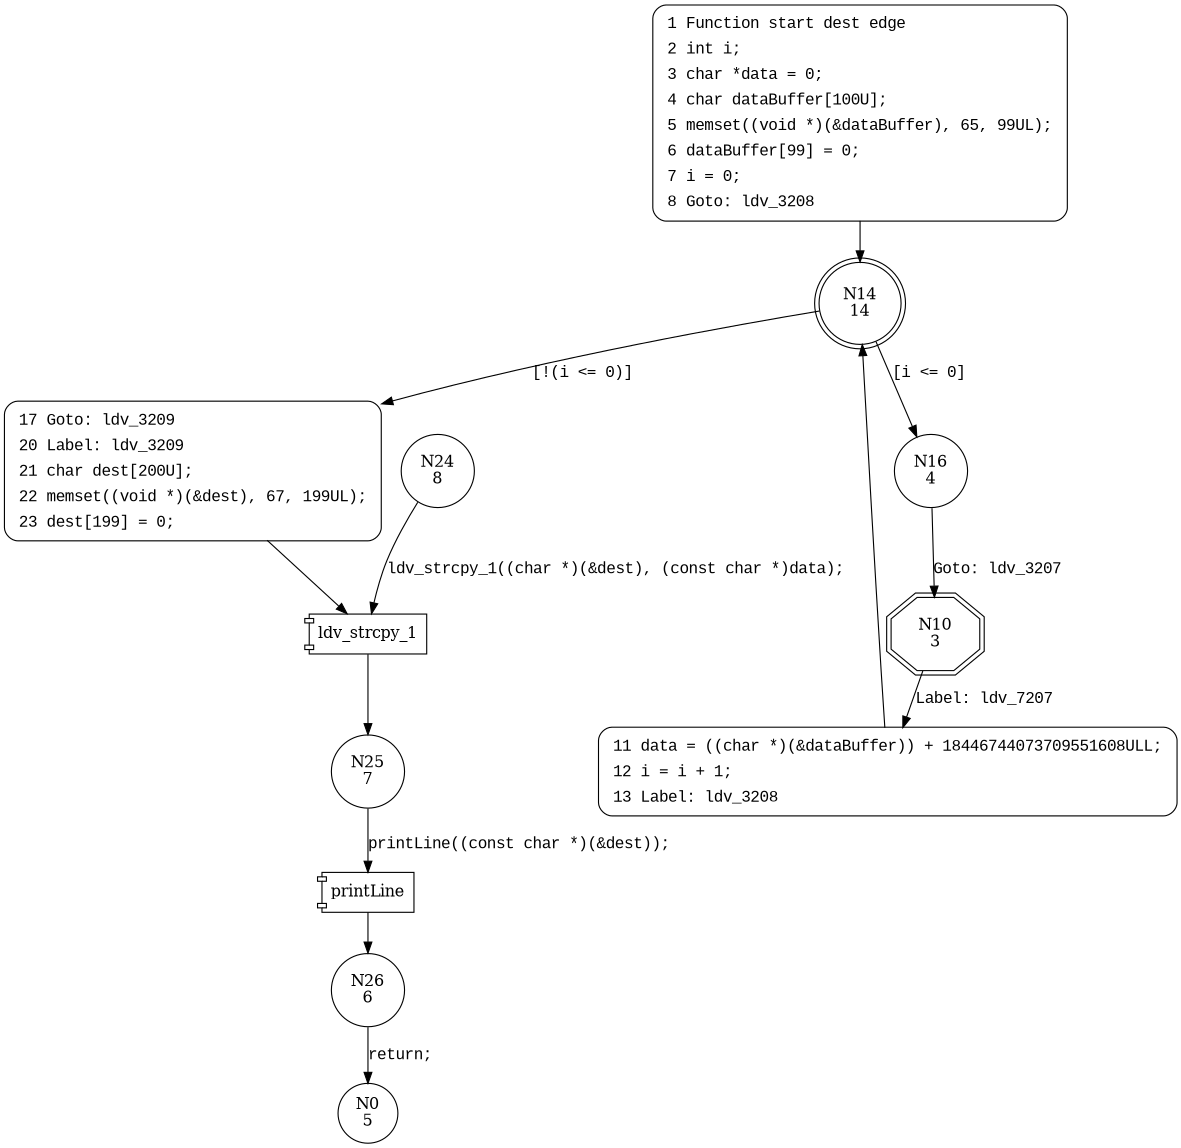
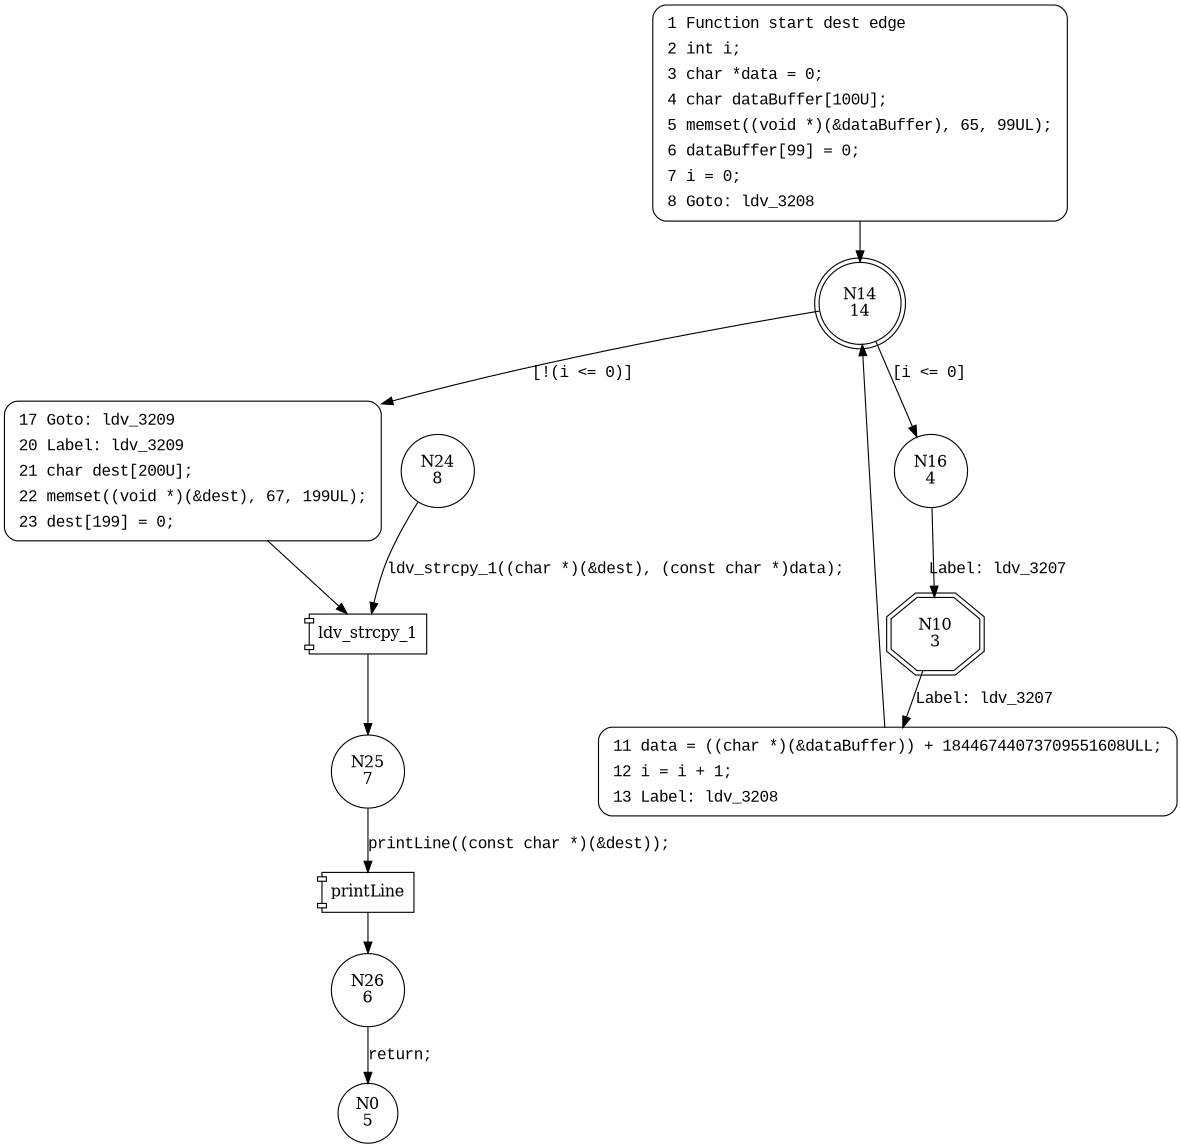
edge "N16 4" -> "N10 3": label "Goto: ldv_3207" -> "Label: ldv_3207"
edge "N10 3" -> "11": label "Label: ldv_7207" -> "Label: ldv_3207"
